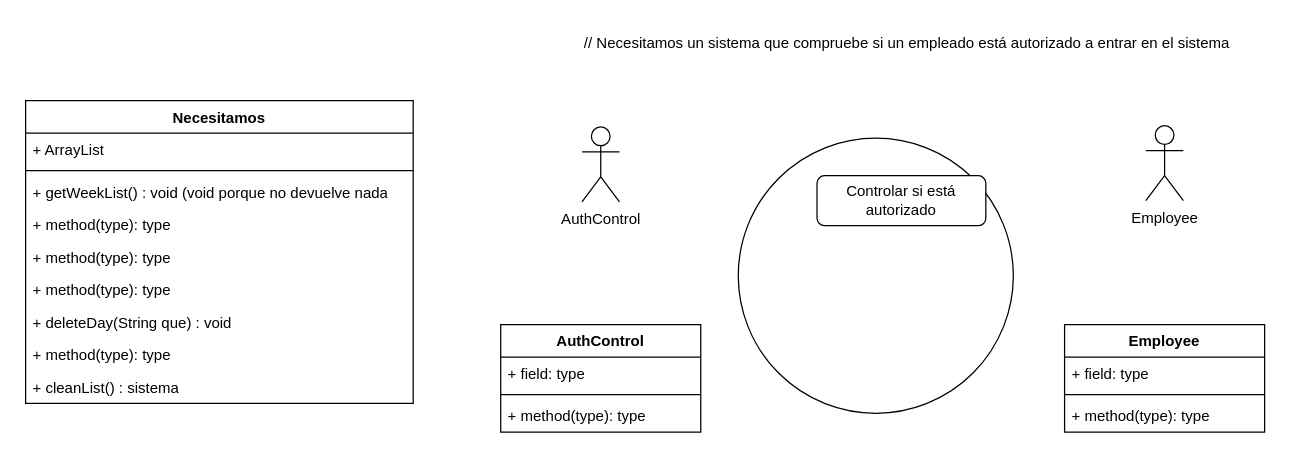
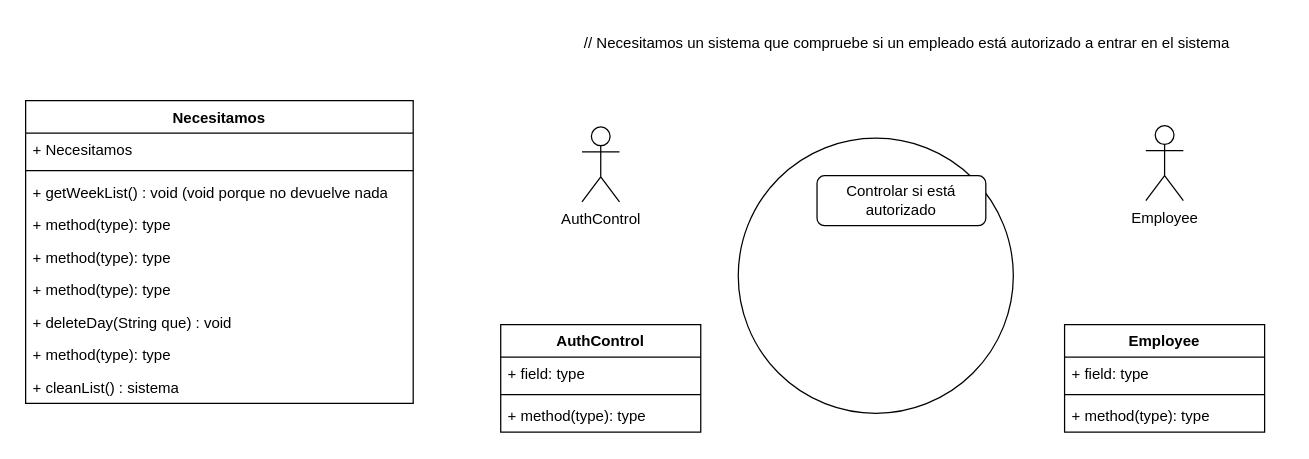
node "+ ArrayList": label "+ ArrayList" -> "+ Necesitamos"
